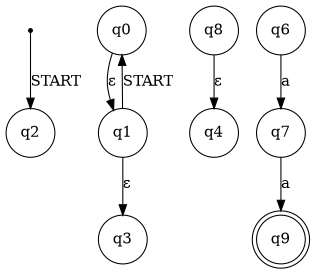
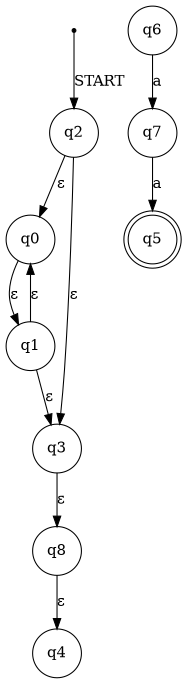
edge "q1" -> "q0": label "START" -> "ε"
edge "q2" -> "q0": added, label "ε"
node "q9": label "q9" -> "q5"
edge "q2" -> "q3": added, label "ε"
edge "q3" -> "q8": added, label "ε"
